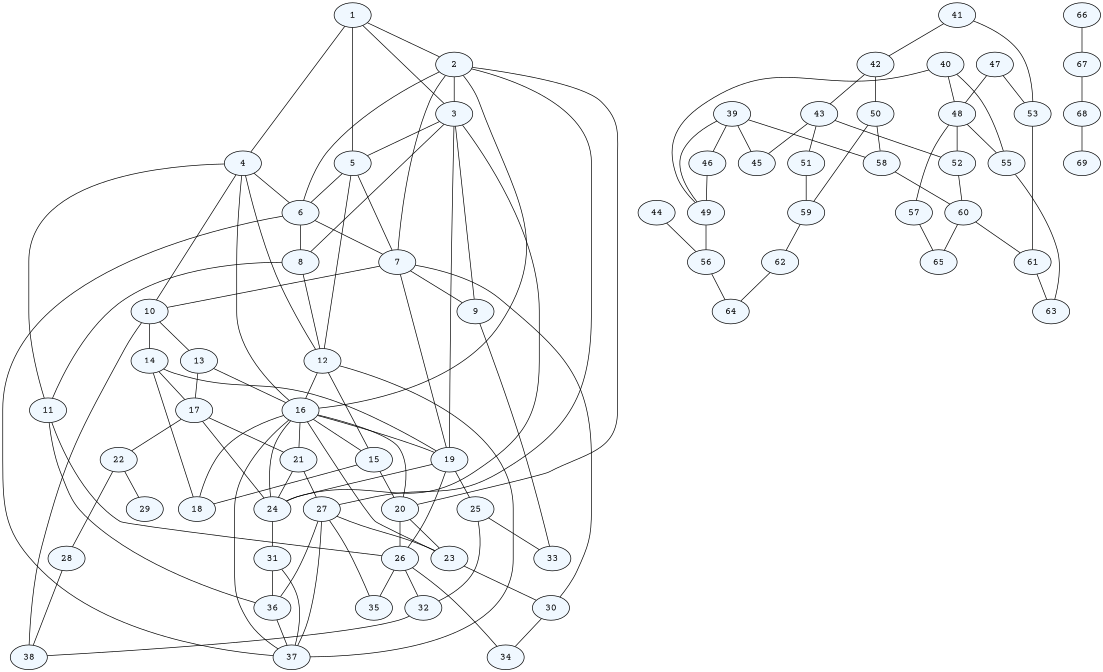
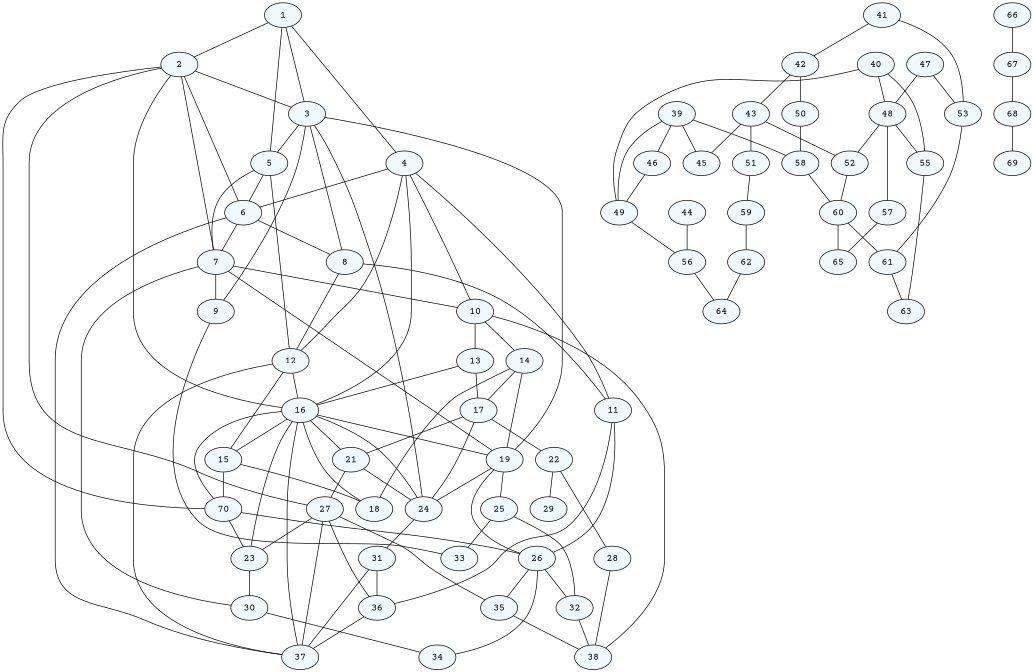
edge "50" -- "59": removed
node "20": label "20" -> "70"
edge "35" -- "38": added
